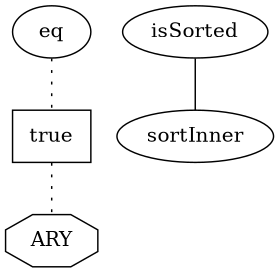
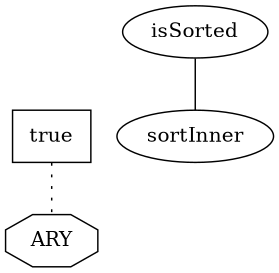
node "eq": removed
